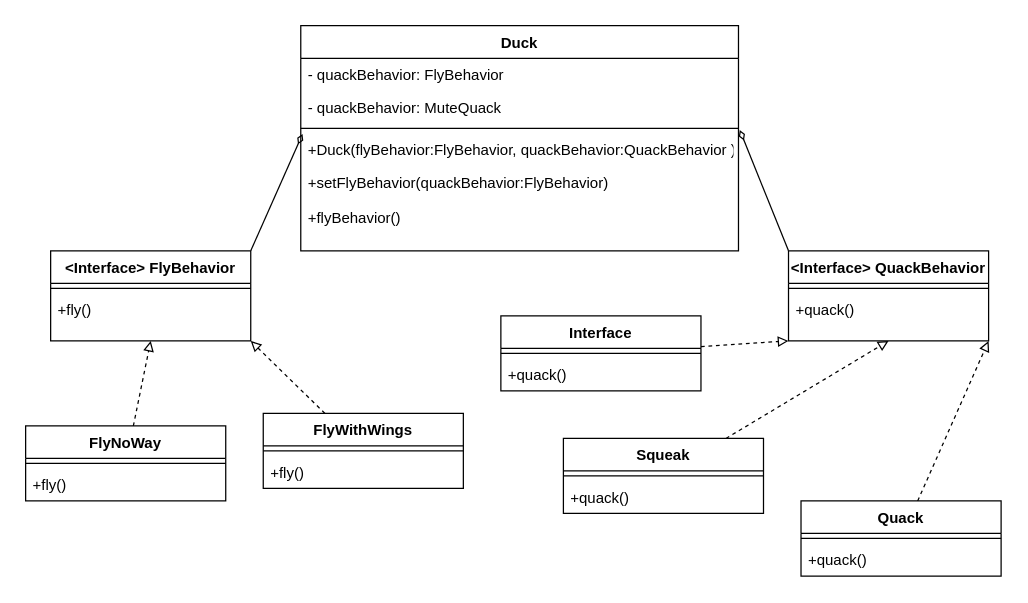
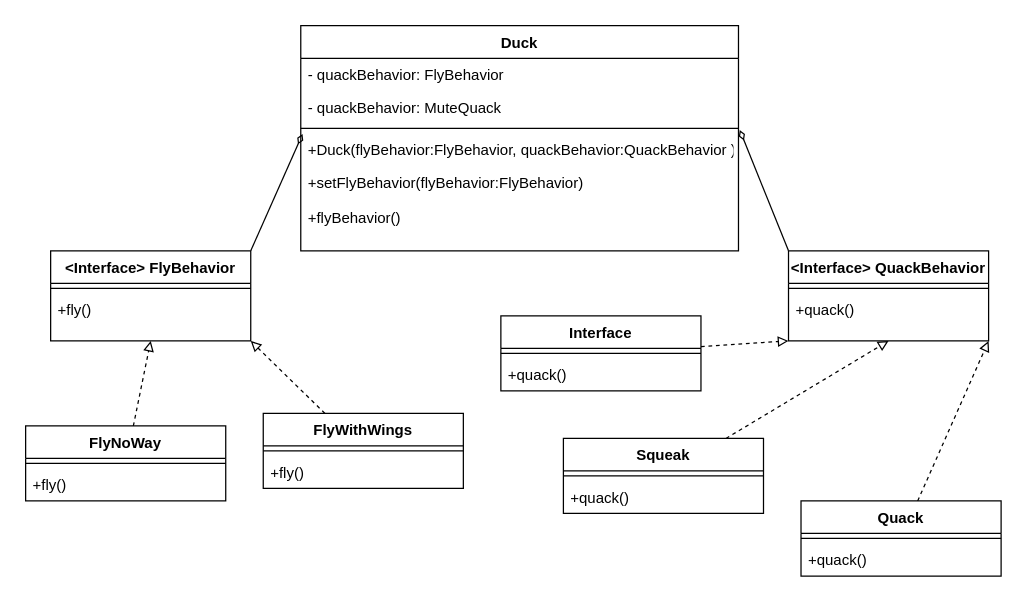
node "+setFlyBehavior(quackBehavior:FlyBehavior)": label "+setFlyBehavior(quackBehavior:FlyBehavior)" -> "+setFlyBehavior(flyBehavior:FlyBehavior)"
